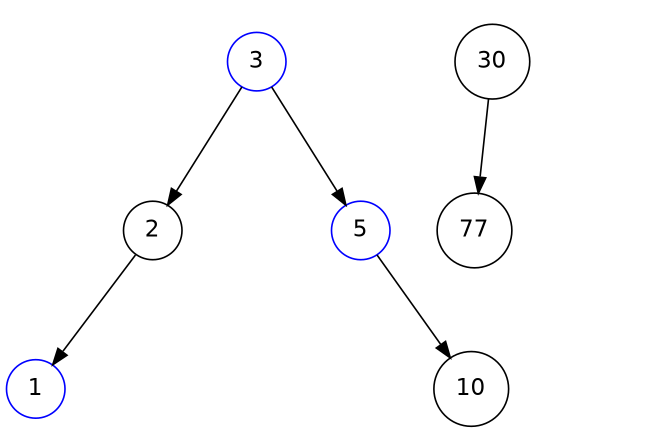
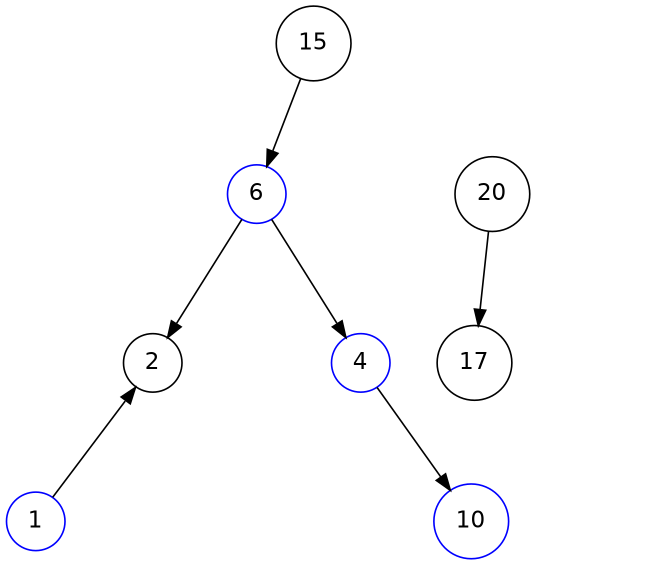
node "15": added
node "3": label "3" -> "6"
node "30": label "30" -> "20"
node "5": label "5" -> "4"
node "77": label "77" -> "17"
edge "2" -> "1": reversed
node "10": color black -> blue
